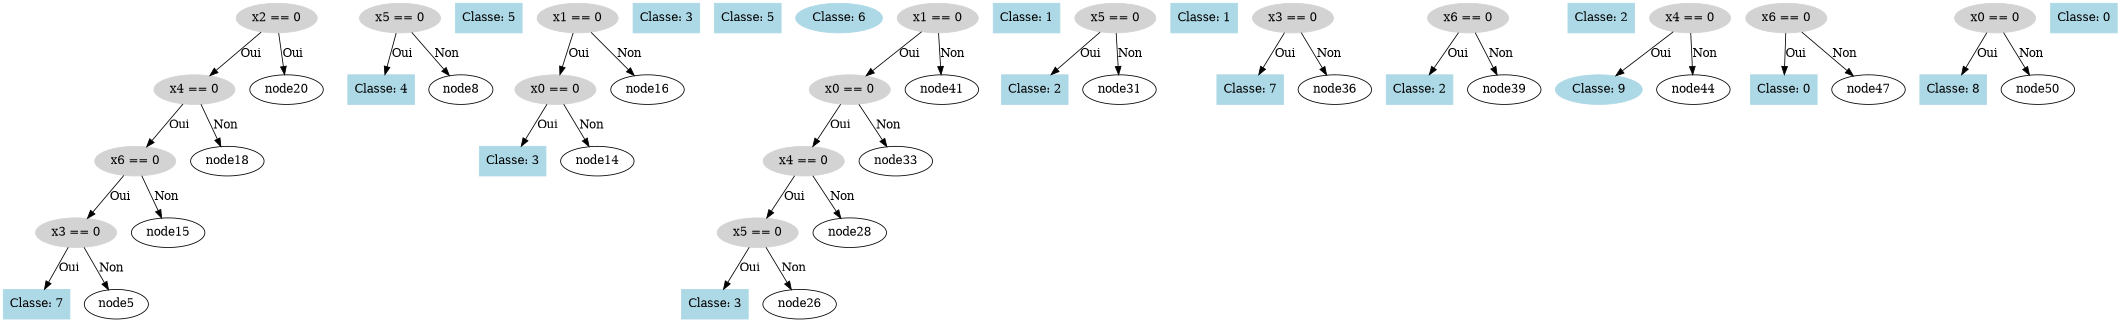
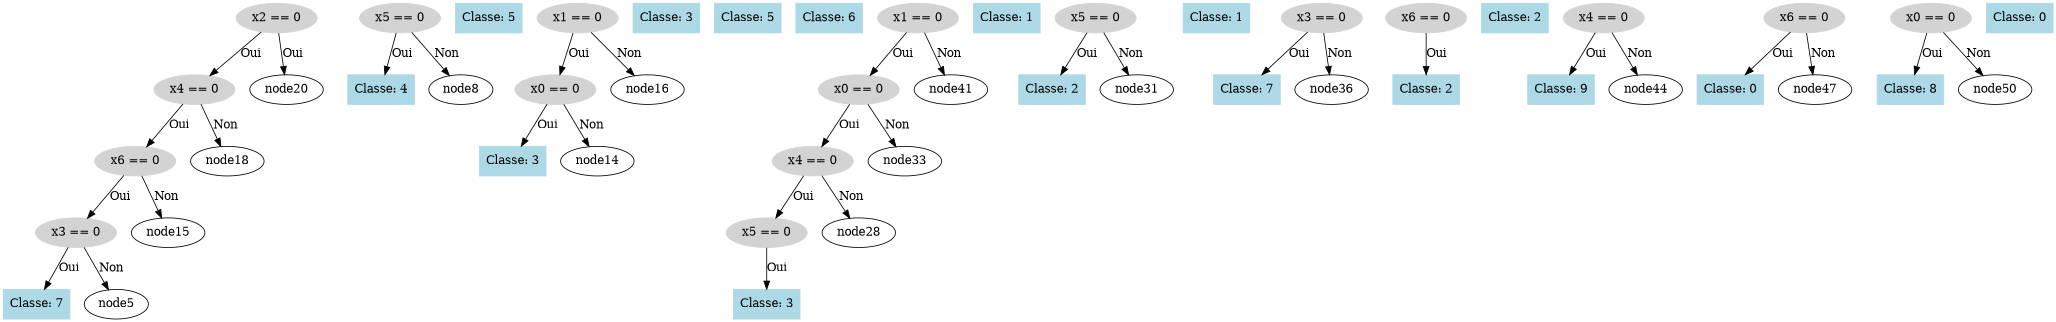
node "Classe: 6": shape ellipse -> box
node "node39": removed
node "Classe: 9": shape ellipse -> box
node "node26": removed
